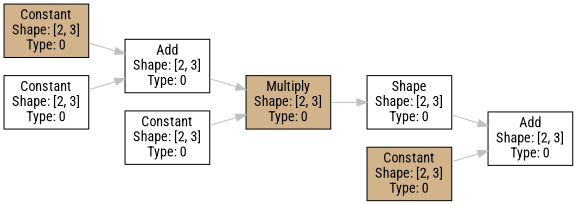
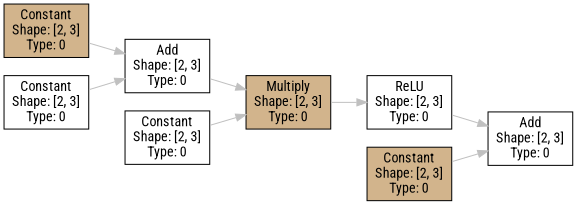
node "Shape Shape: [2, 3] Type: 0": label "Shape Shape: [2, 3] Type: 0" -> "ReLU Shape: [2, 3] Type: 0"
